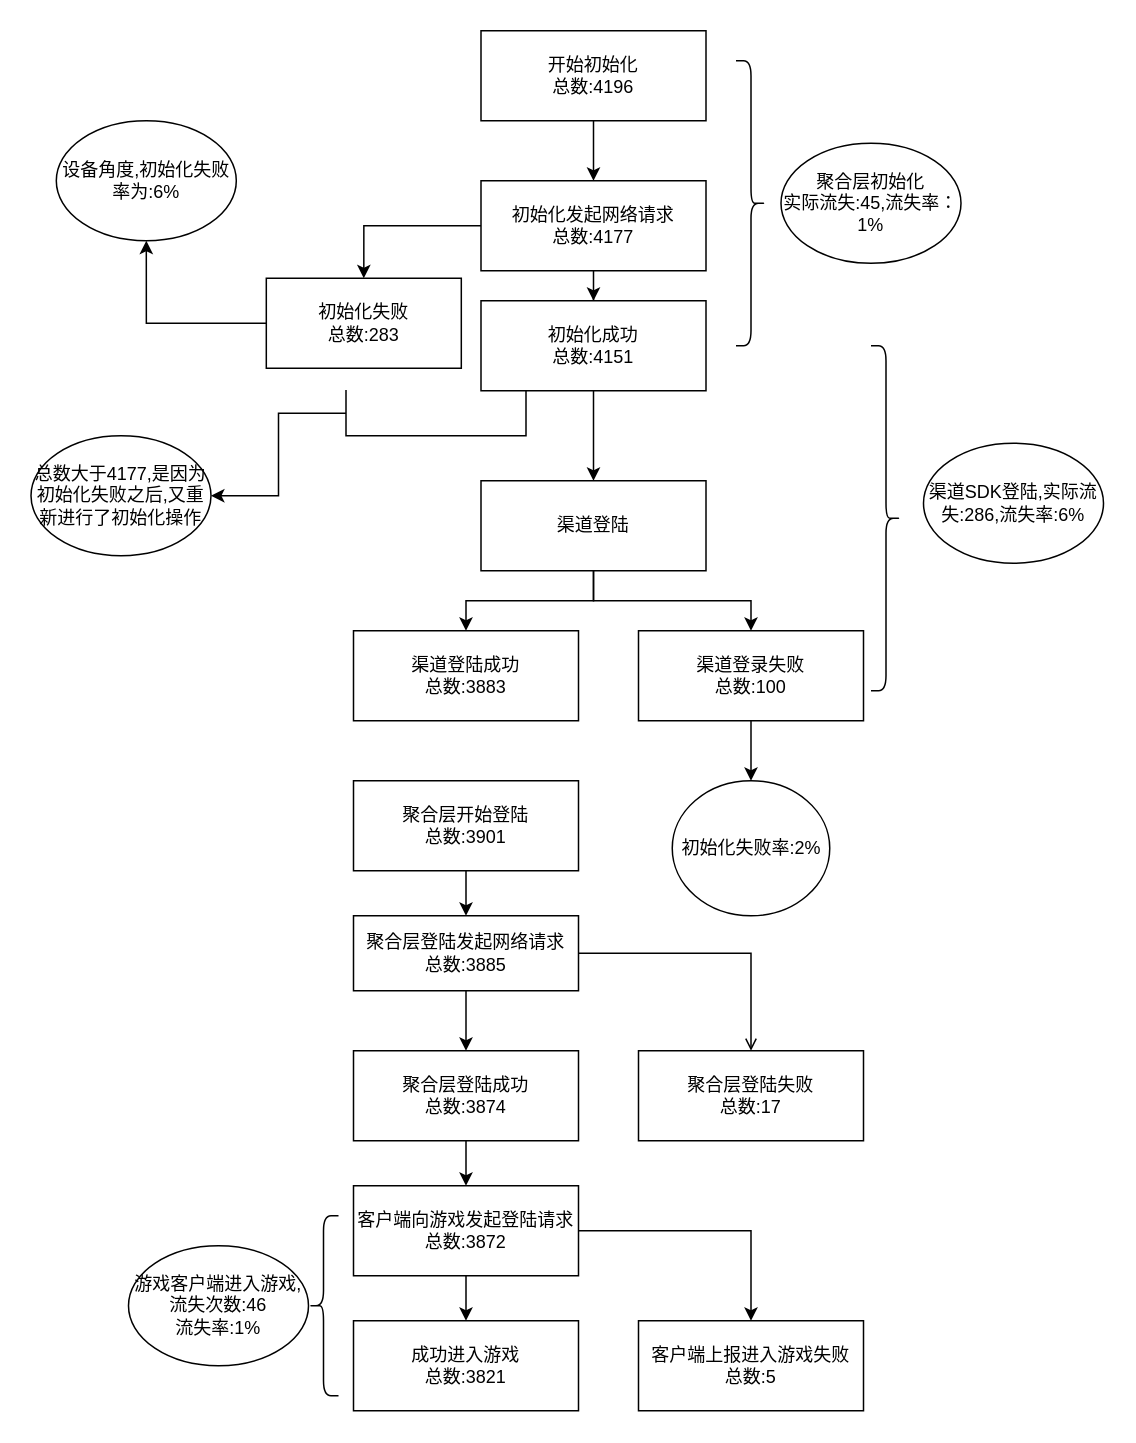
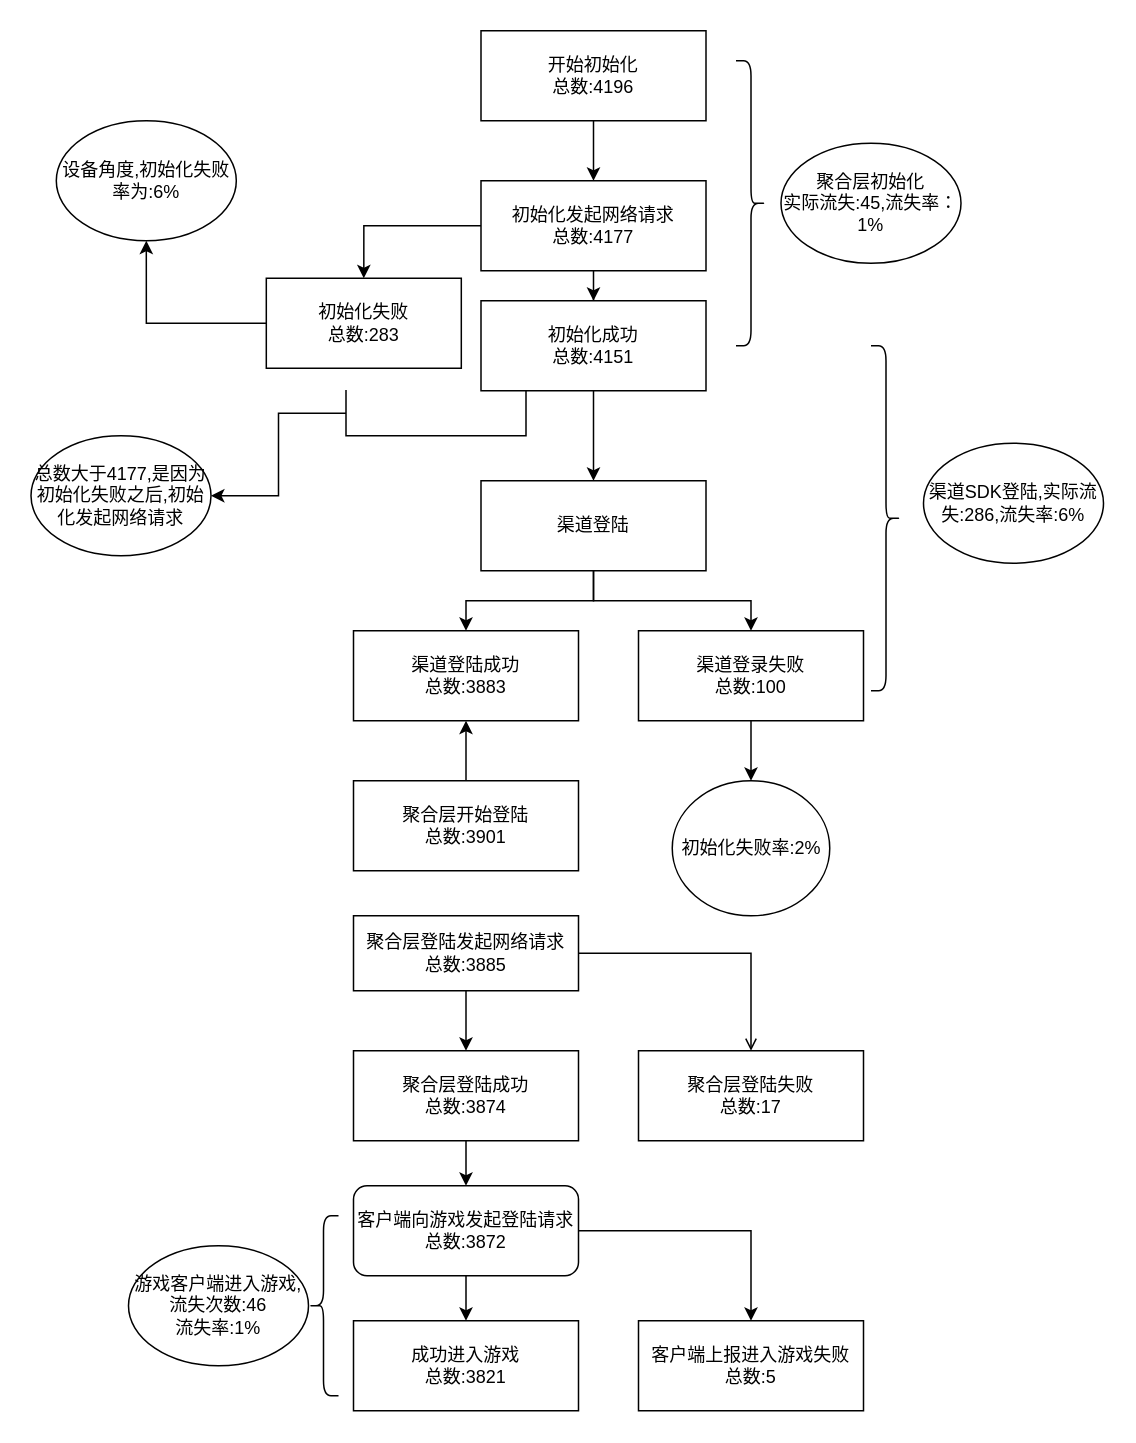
node "总数大于4177,是因为初始化失败之后,又重新进行了初始化操作": label "总数大于4177,是因为初始化失败之后,又重新进行了初始化操作" -> "总数大于4177,是因为初始化失败之后,初始化发起网络请求"
edge "聚合层开始登陆 总数:3901" -> "聚合层登陆发起网络请求 总数:3885": now "聚合层开始登陆 总数:3901" -> "渠道登陆成功 总数:3883"
node "客户端向游戏发起登陆请求 总数:3872": shape rectangle -> rounded rectangle
